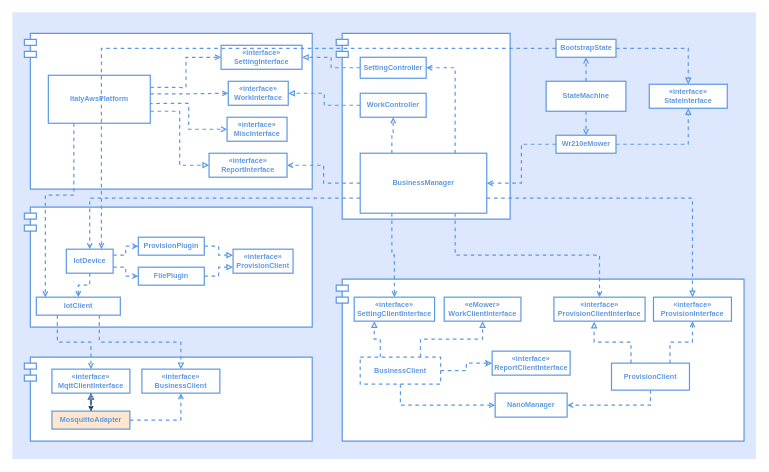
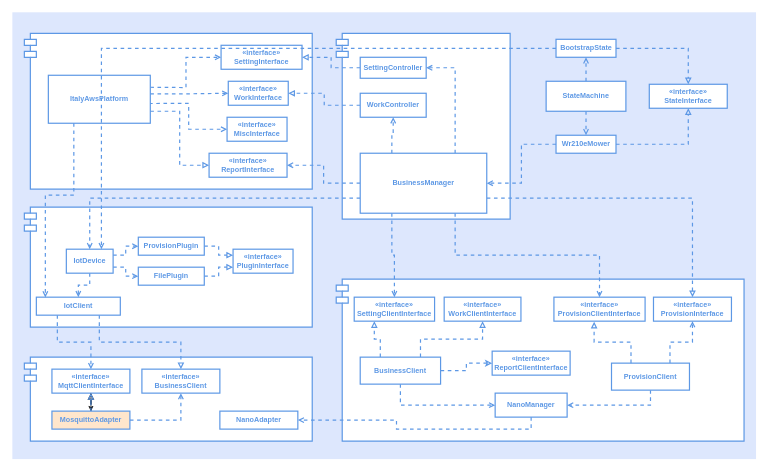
node "«interface» ProvisionClient": label "«interface» ProvisionClient" -> "«interface» PluginInterface"
node "«eMower» WorkClientInterface": label "«eMower» WorkClientInterface" -> "«interface» WorkClientInterface"
node "BusinessClient": style dashed -> solid
node "NanoAdapter": added
edge "NanoManager" -> "NanoAdapter": added
